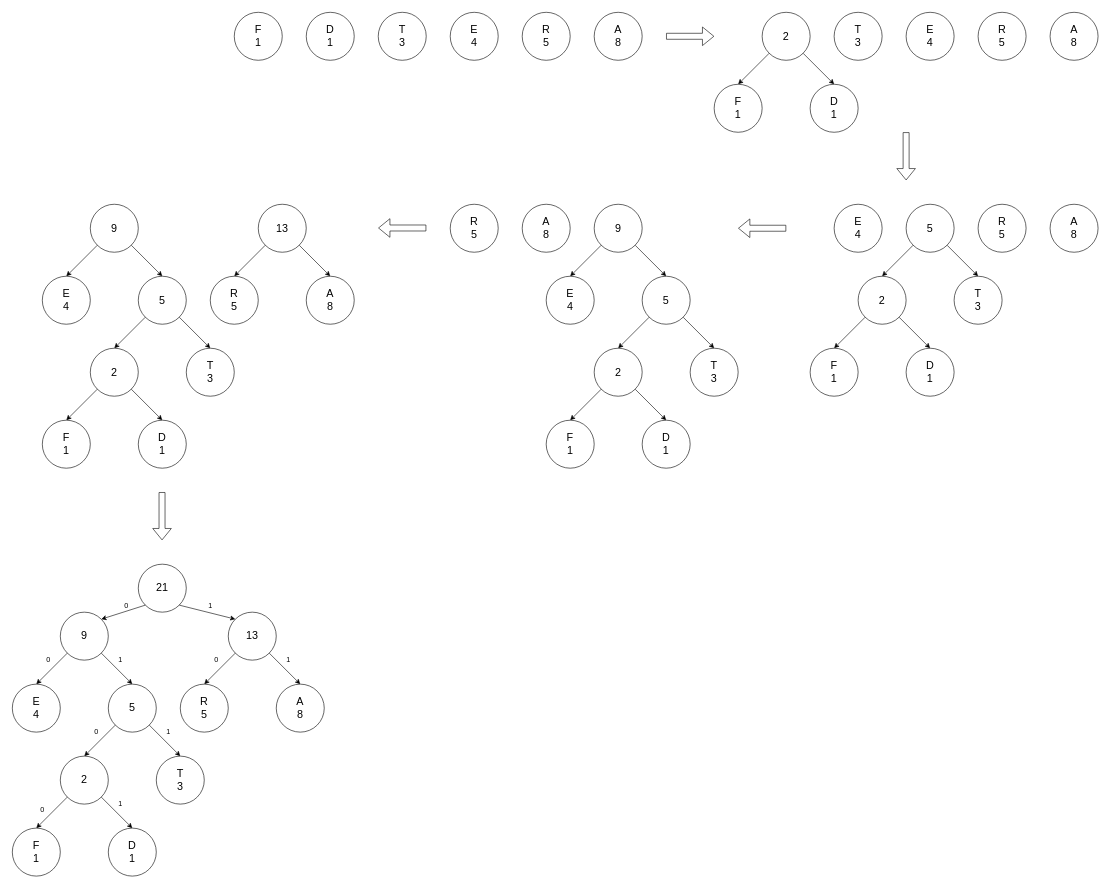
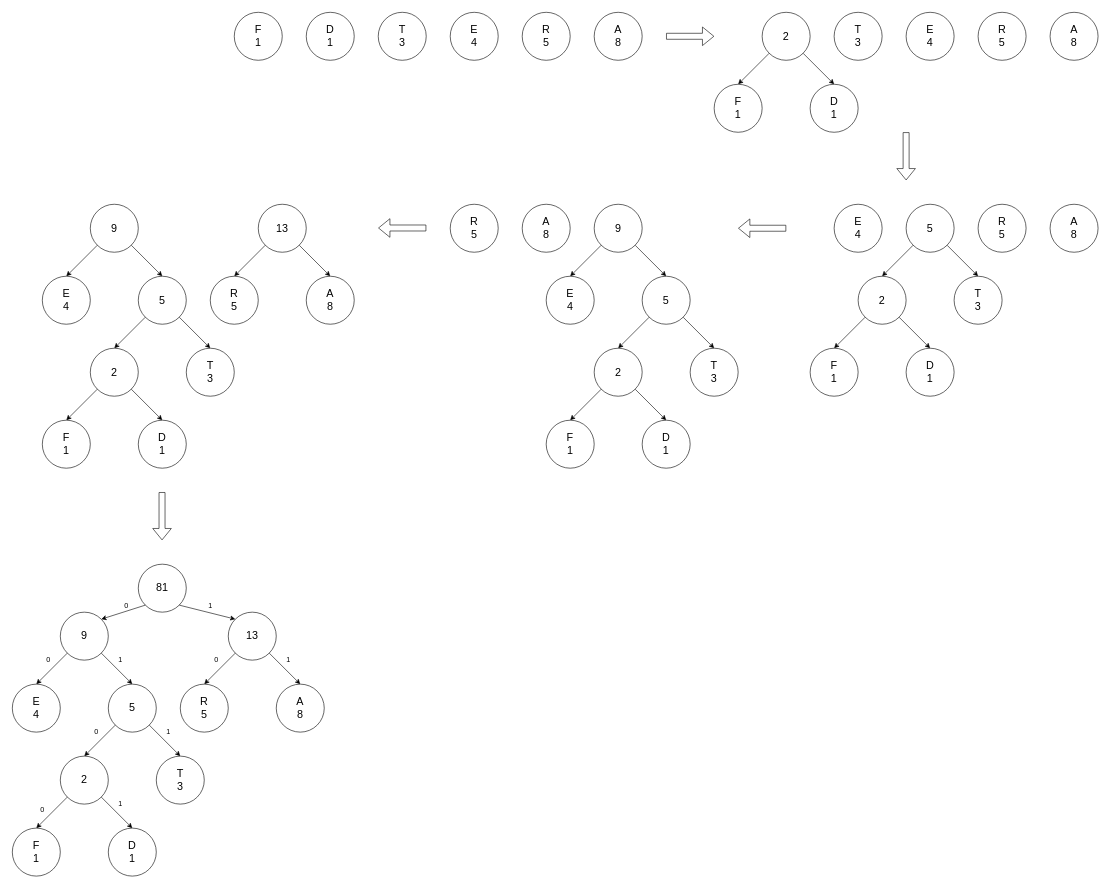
node "21": label "21" -> "81"
